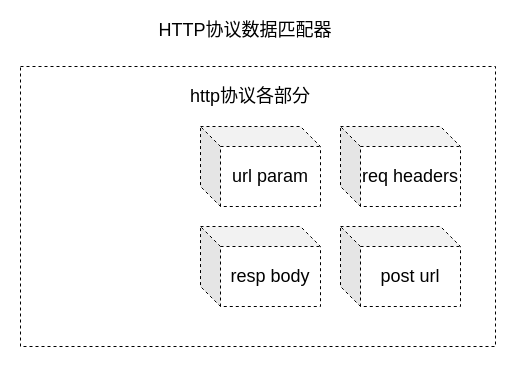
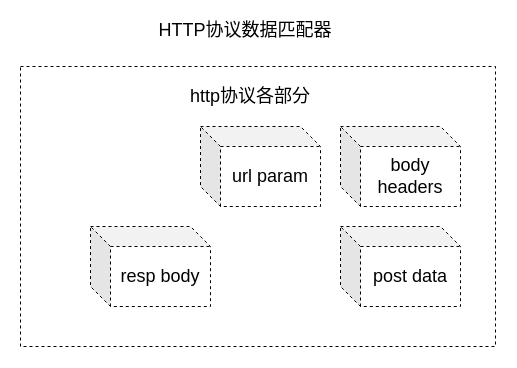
node "req headers": label "req headers" -> "body headers"
node "resp body": moved (261, 267) -> (151, 267)
node "post url": label "post url" -> "post data"
